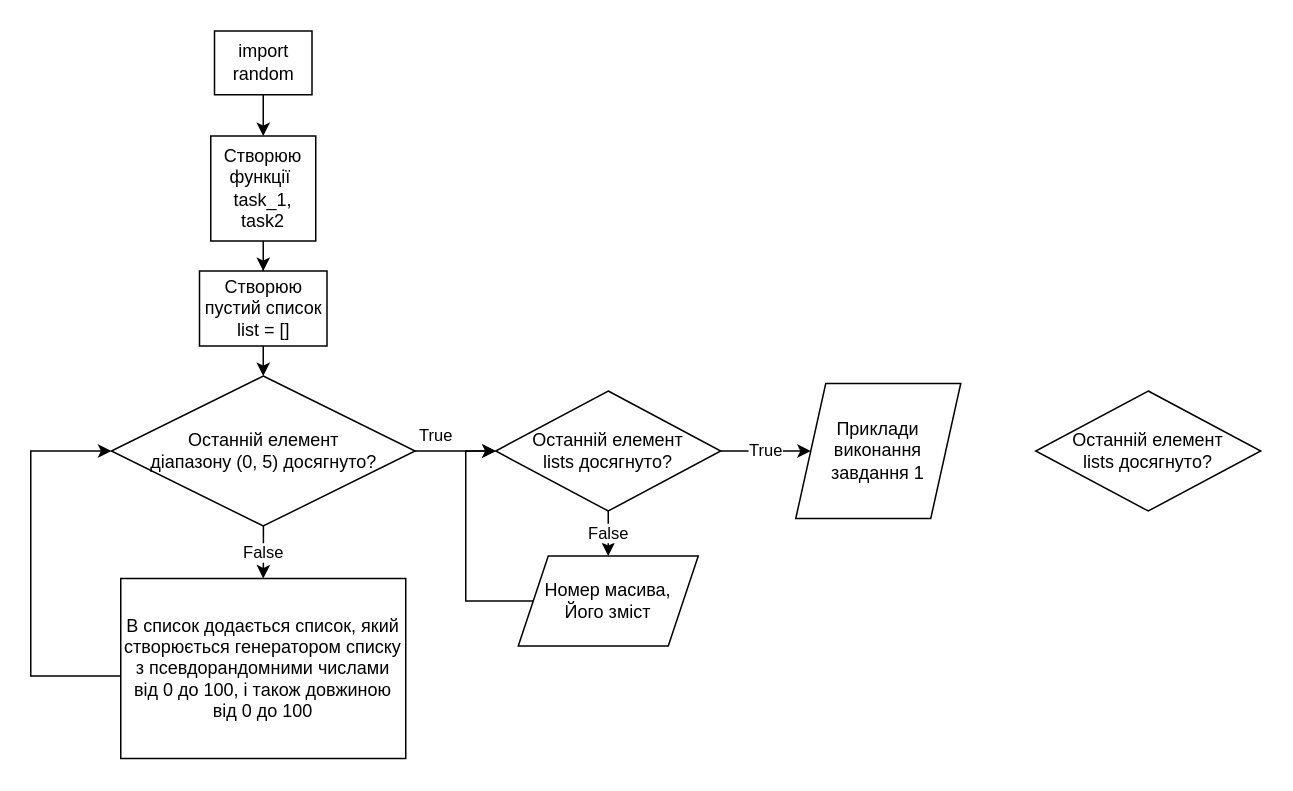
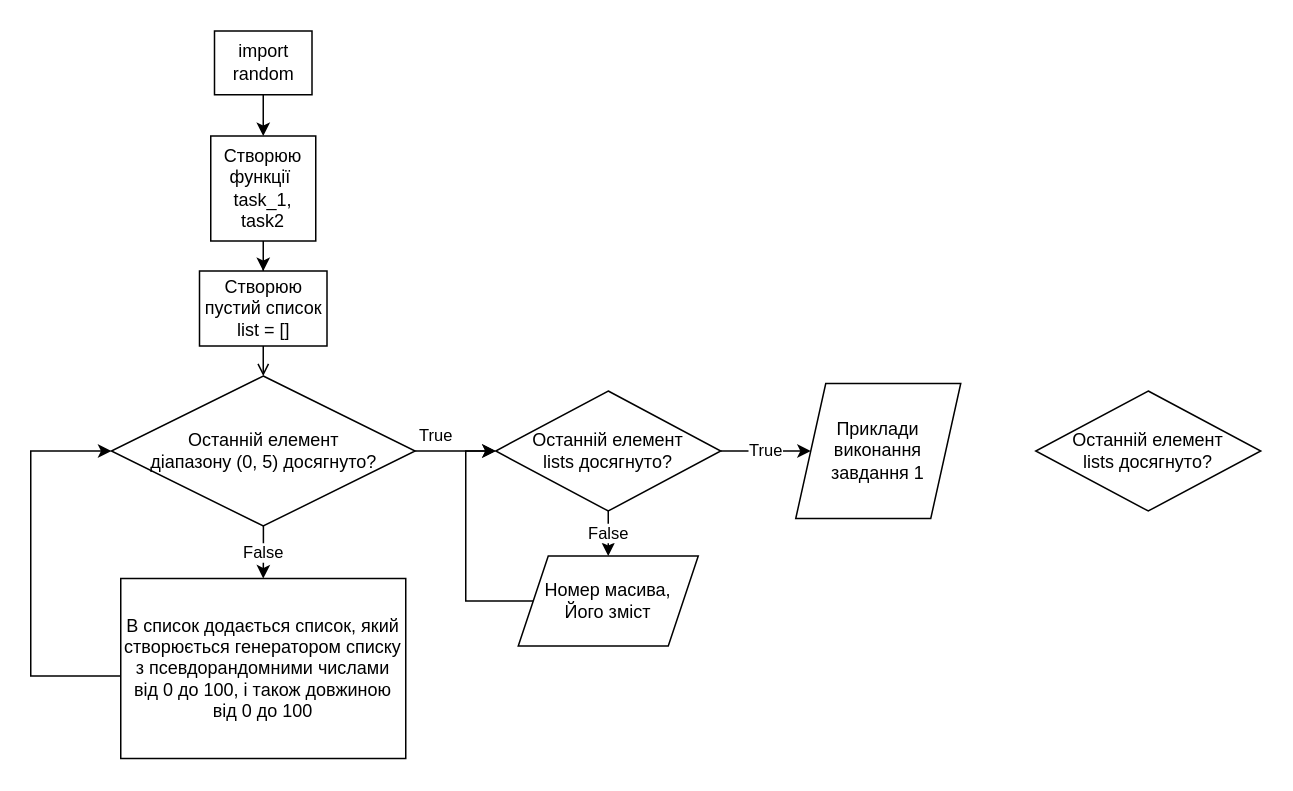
edge "Створюю пустий список list = []" -> "Останній елемент діапазону (0, 5) досягнуто?": arrowhead classic -> open
